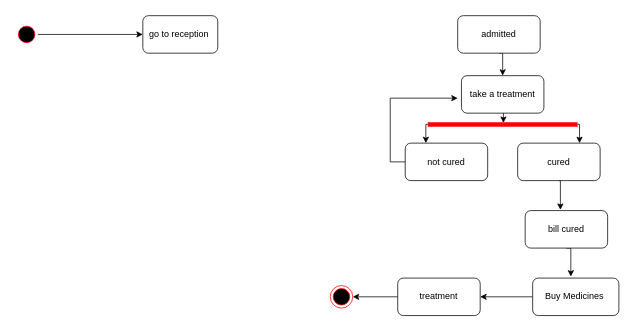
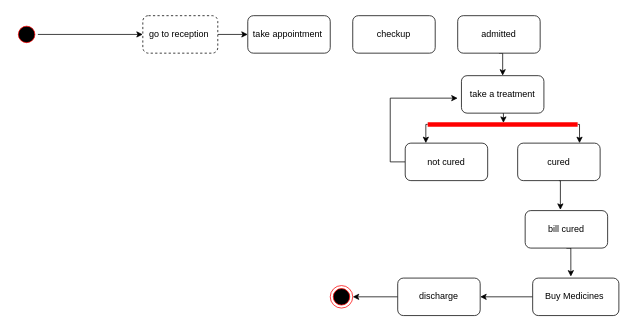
node "go to reception": style solid -> dashed
edge "go to reception" -> "take appointment": added
node "take appointment": added
node "checkup": added
node "treatment": label "treatment" -> "discharge"
